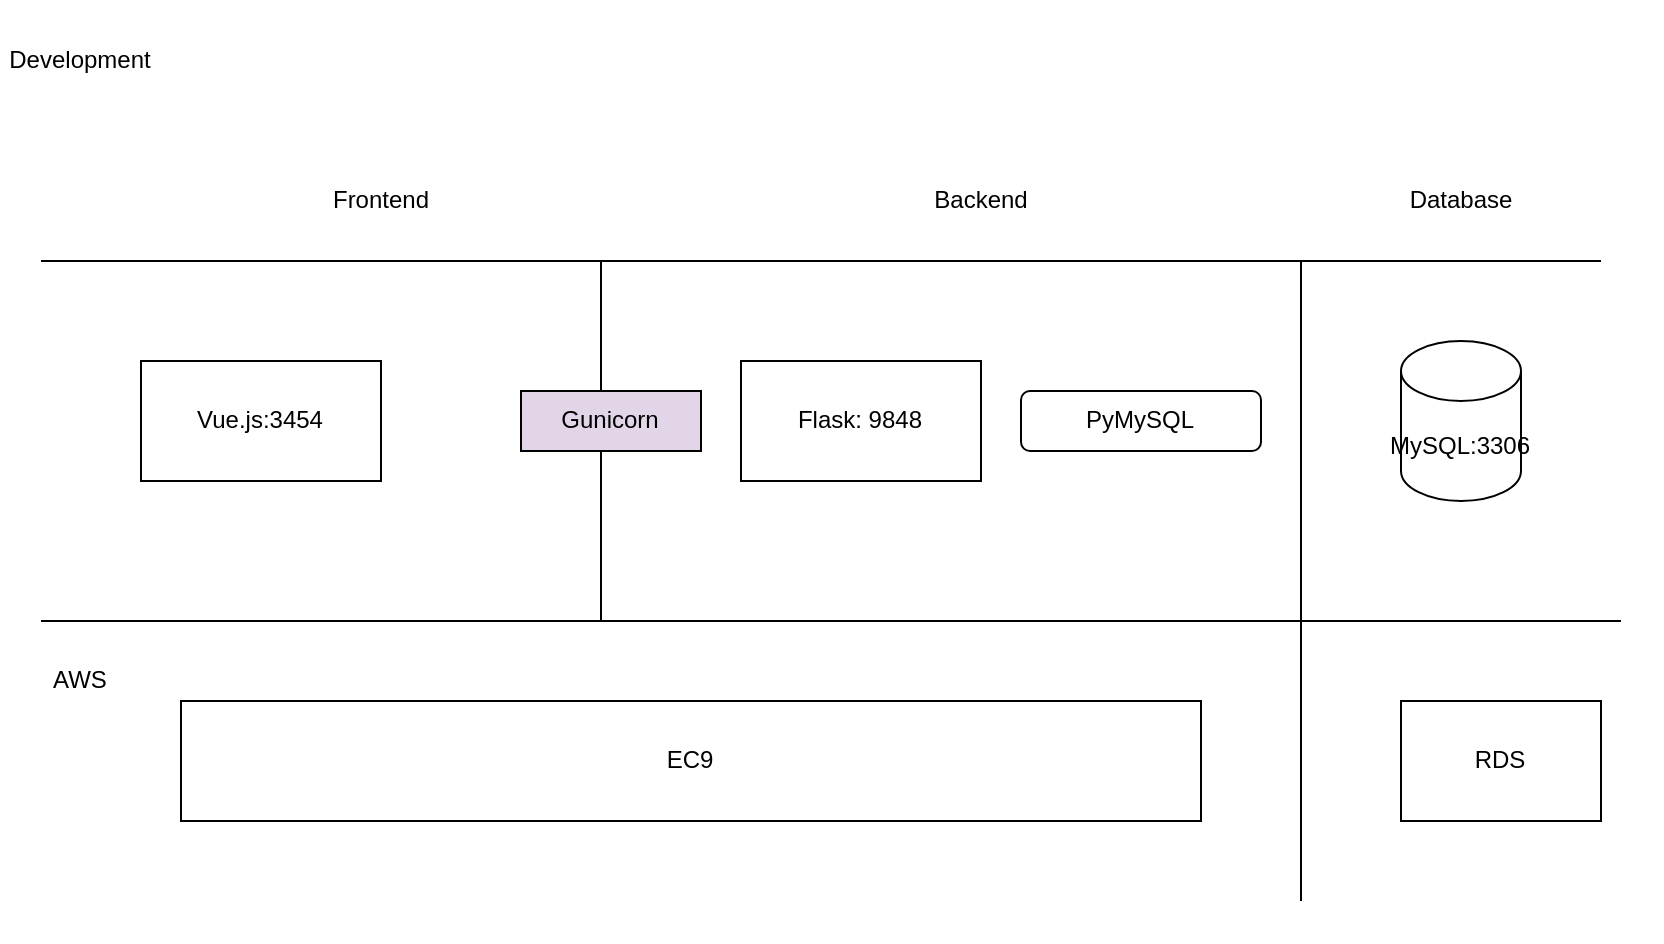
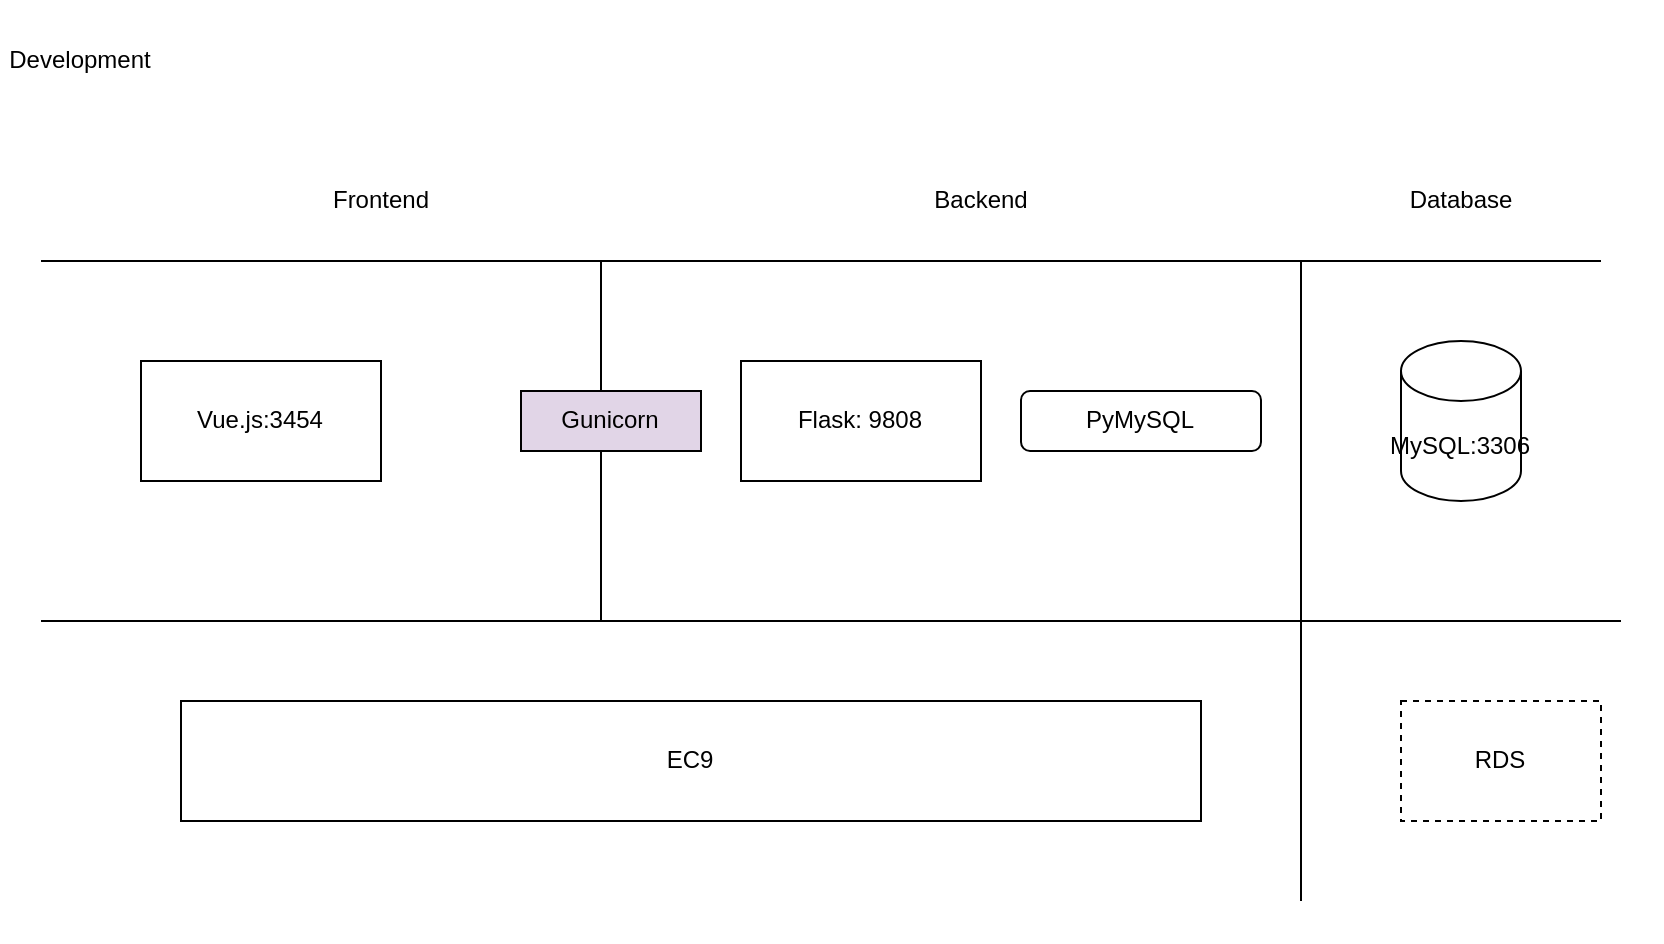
node "Flask: 9848": label "Flask: 9848" -> "Flask: 9808"
node "AWS": removed
node "RDS": style solid -> dashed
